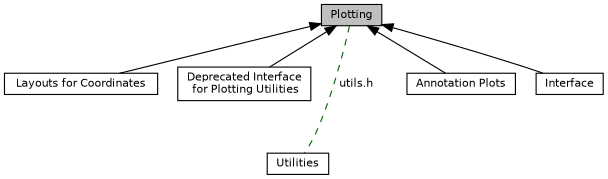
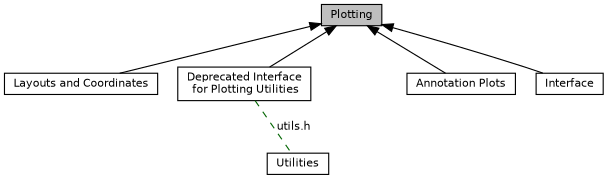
node "Layouts for Coordinates": label "Layouts for Coordinates" -> "Layouts and Coordinates"
edge "Plotting" -- "Utilities": now "Deprecated Interface for Plotting Utilities" -- "Utilities"
